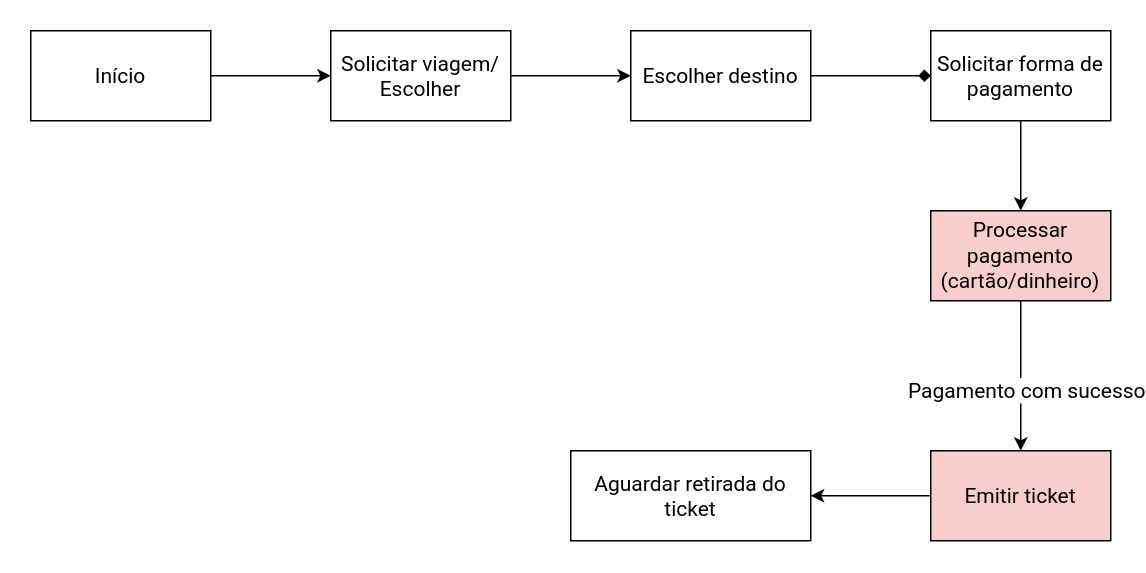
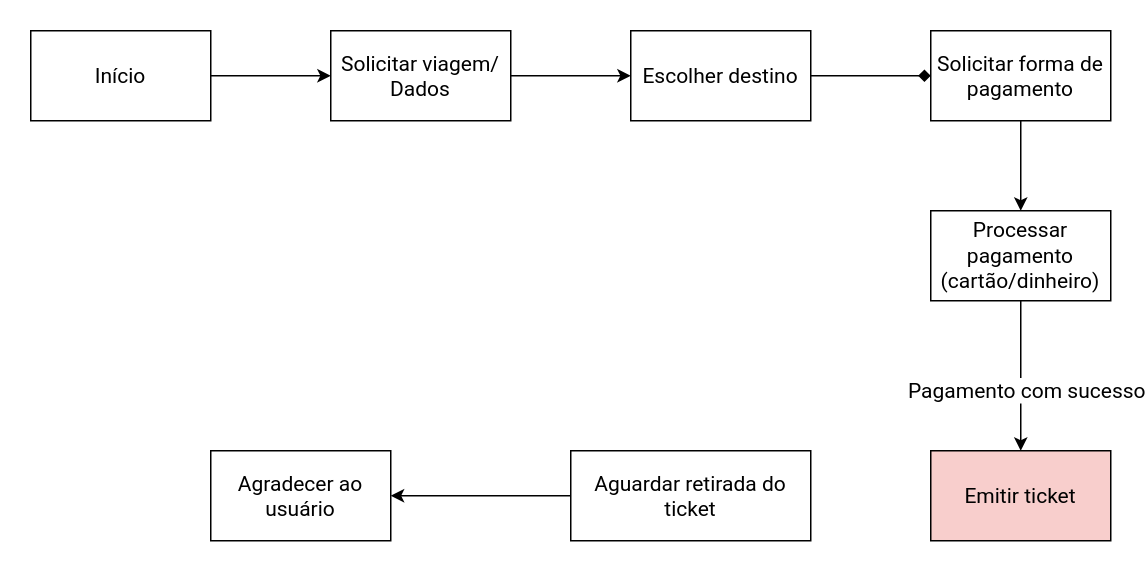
node "Solicitar viagem/ Escolher": label "Solicitar viagem/ Escolher" -> "Solicitar viagem/ Dados"
node "Processar pagamento(cartão/dinheiro)": fillcolor #f8cecc -> #ffffff
node "Agradecer ao usuário": added
edge "Aguardar retirada do ticket" -> "Agradecer ao usuário": added
edge "Emitir ticket" -> "Aguardar retirada do ticket": removed
